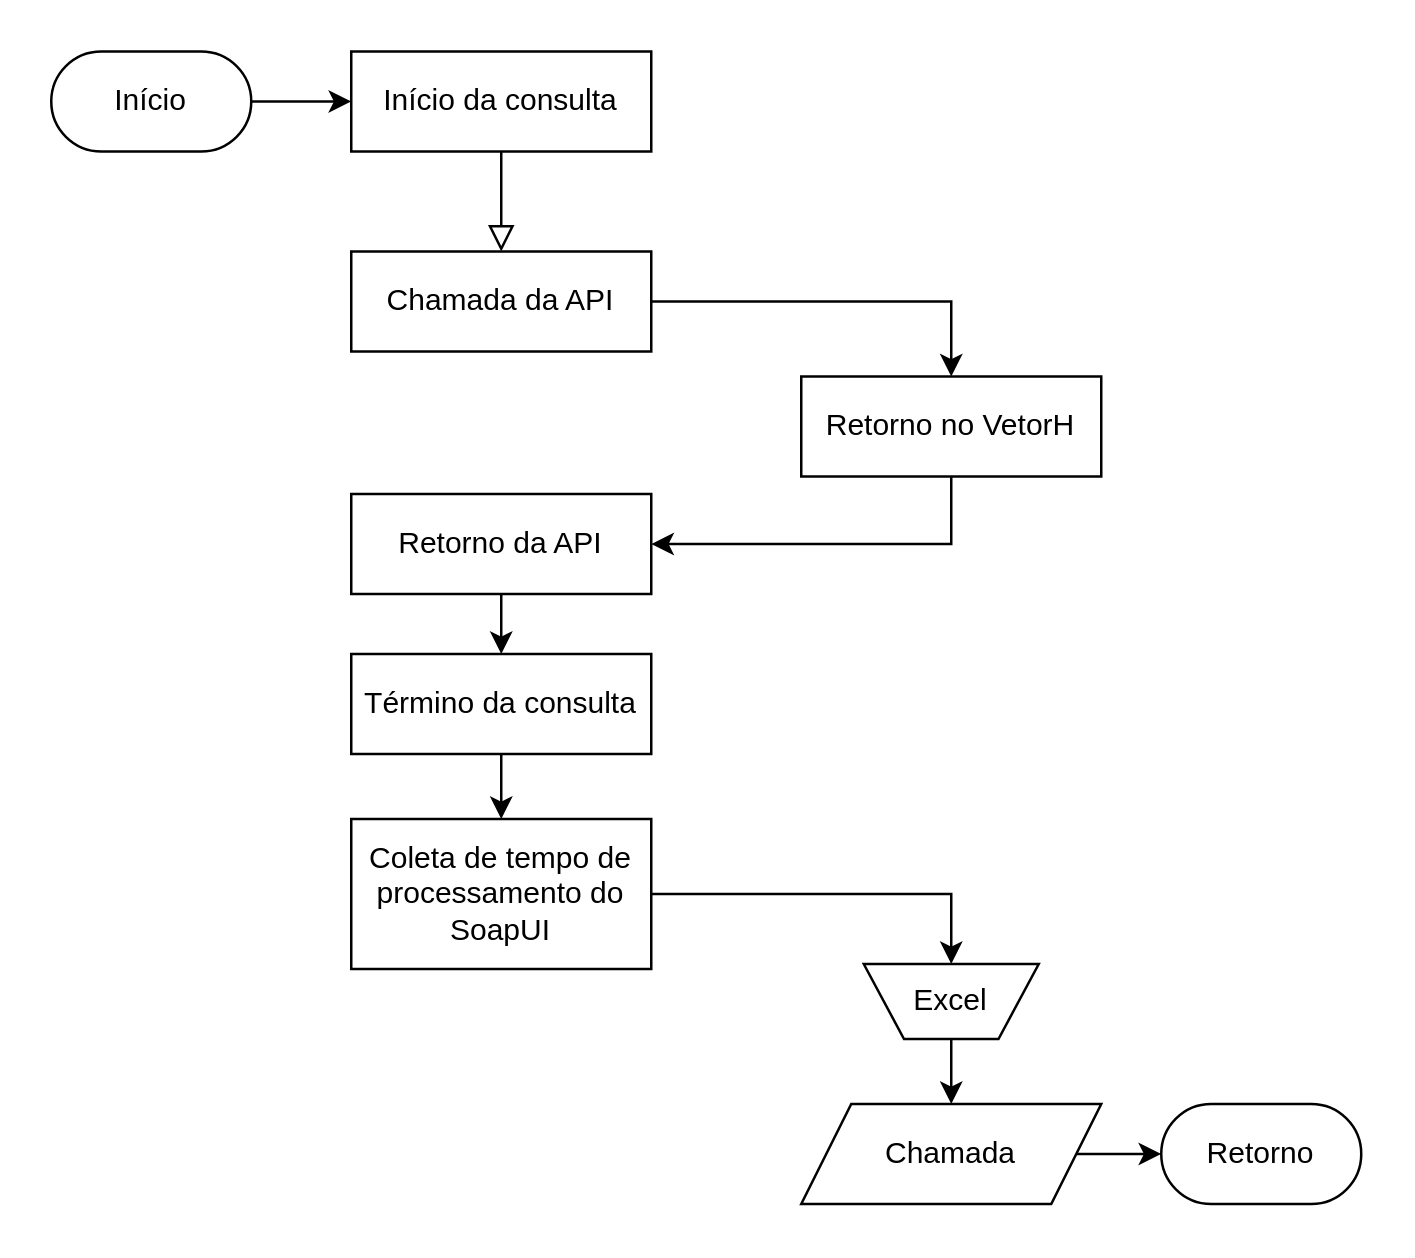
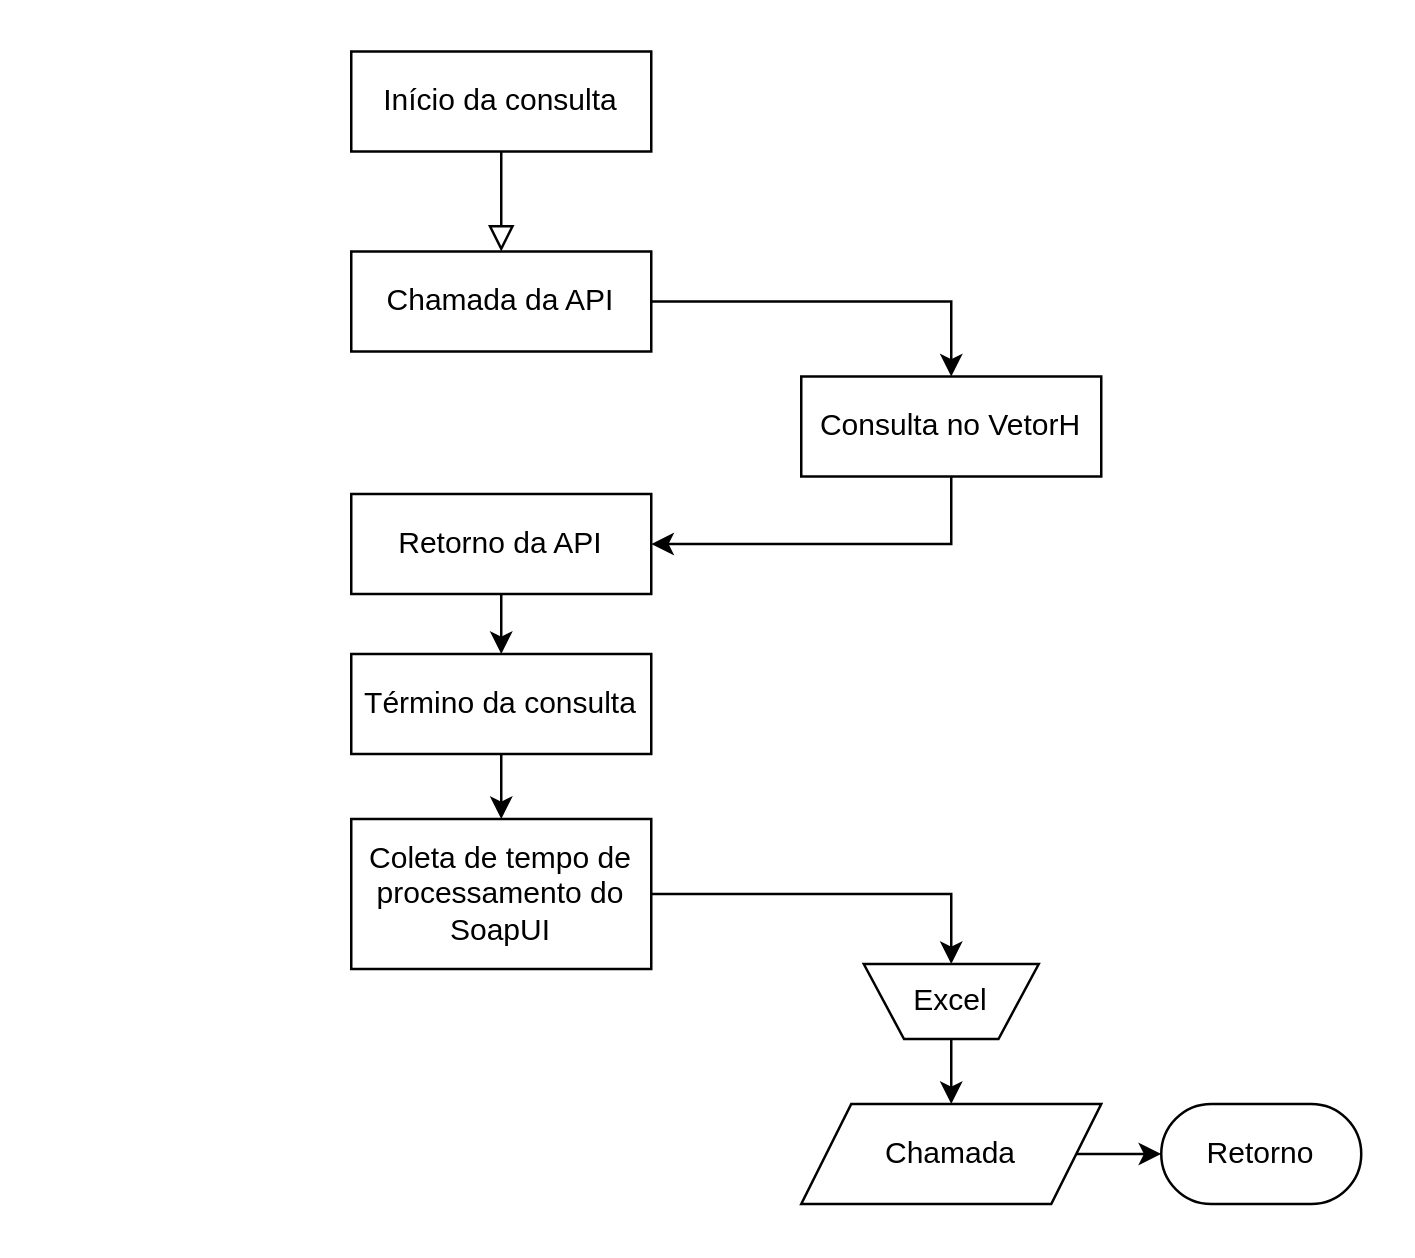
node "Início": removed
edge "Início" -> "Início da consulta": removed
node "Retorno no VetorH": label "Retorno no VetorH" -> "Consulta no VetorH"
